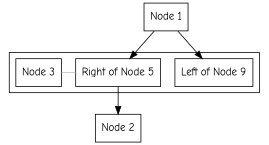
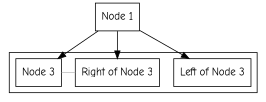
edge "Node 1" -> "Node 3": added
node "Right of Node 5": label "Right of Node 5" -> "Right of Node 3"
node "Left of Node 9": label "Left of Node 9" -> "Left of Node 3"
node "Node 2": removed
